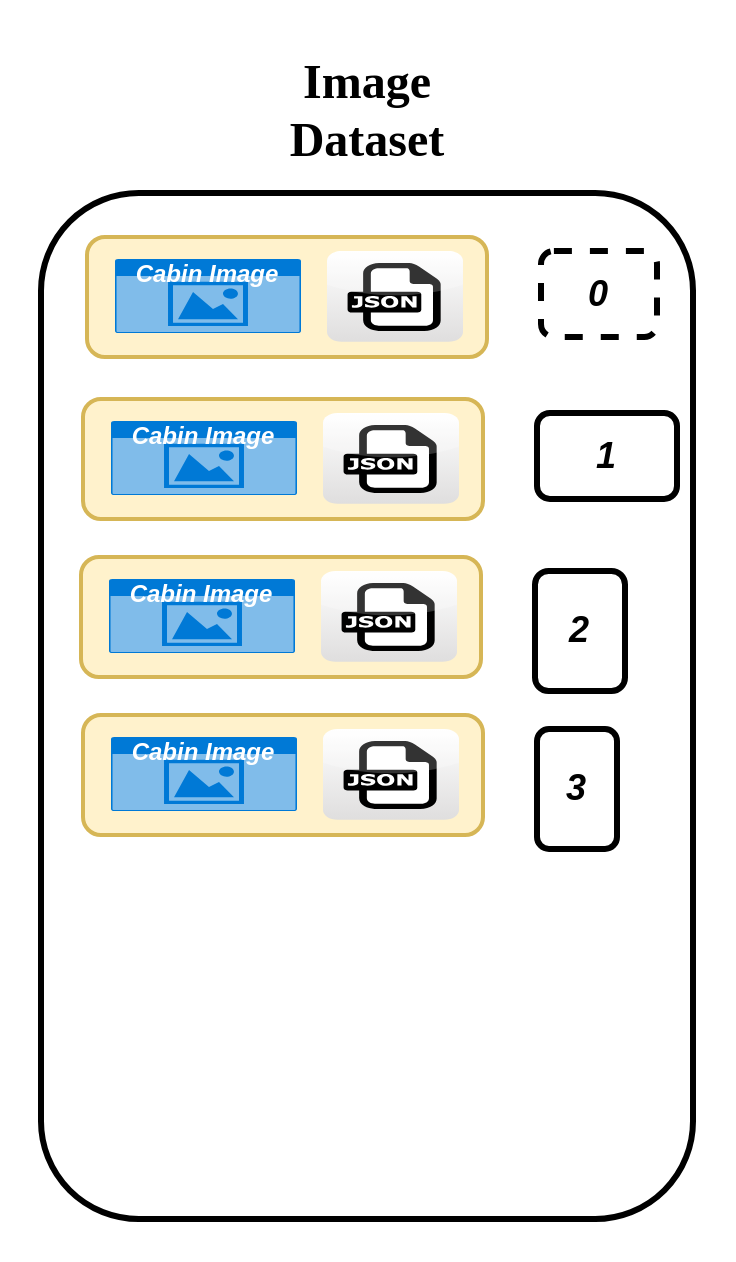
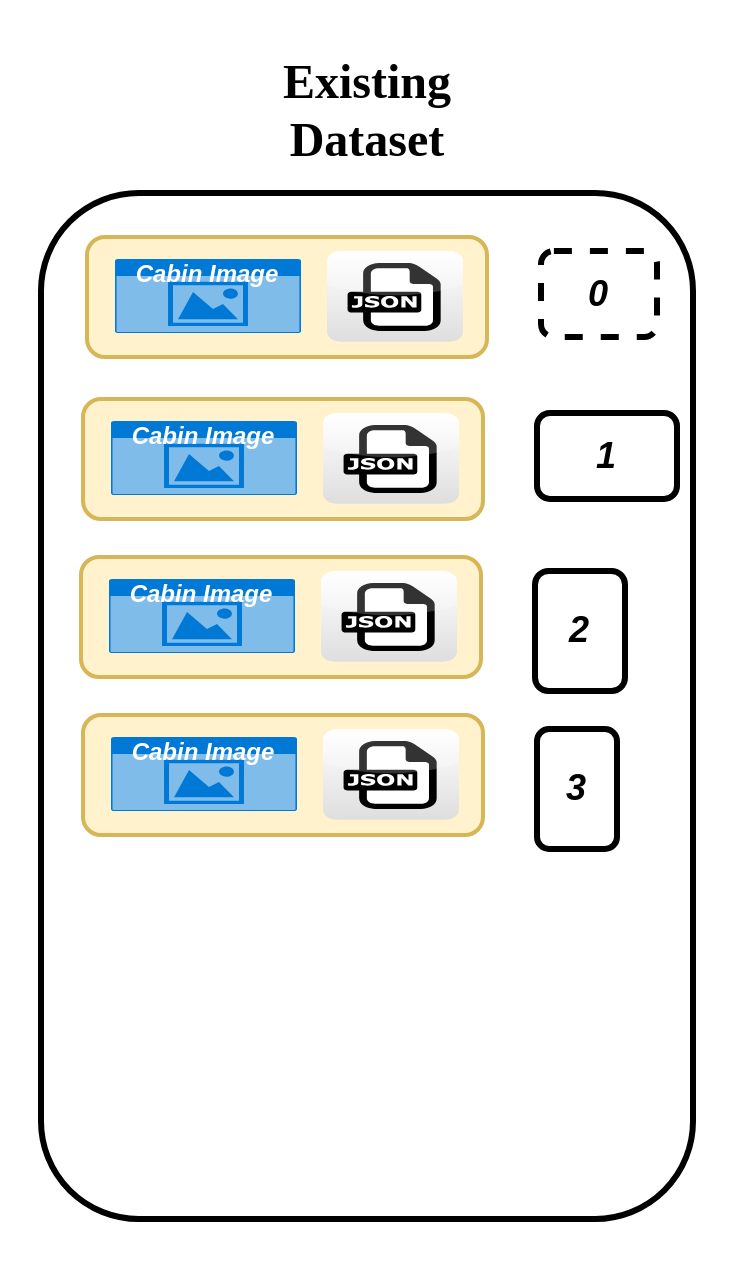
node "Image Dataset": label "Image Dataset" -> "Existing Dataset"
